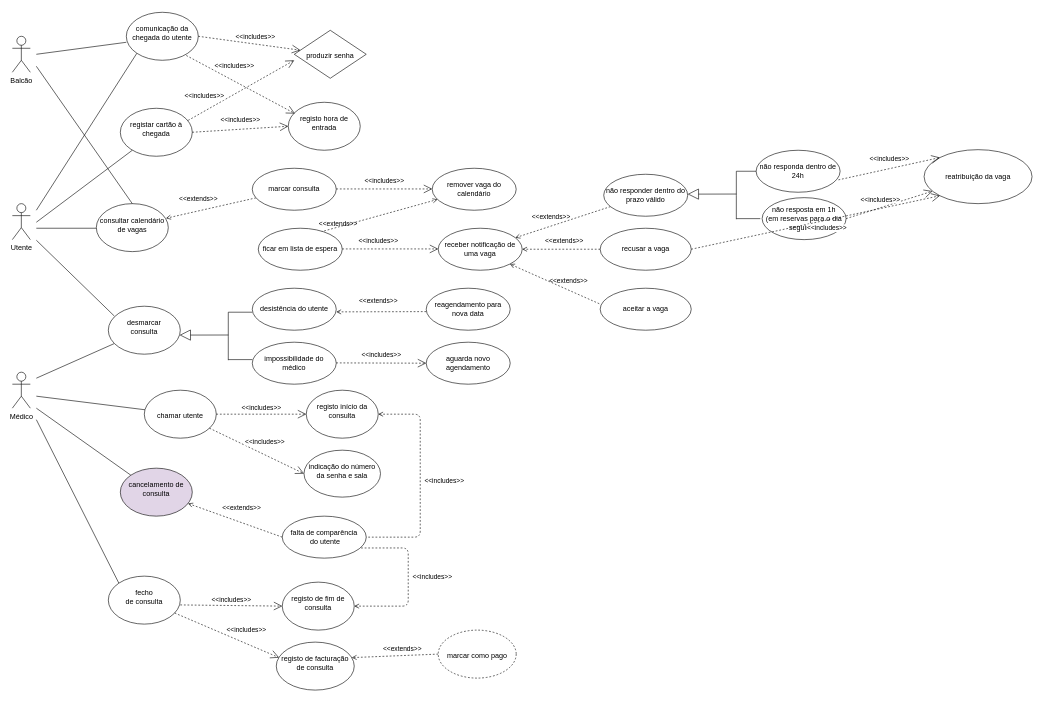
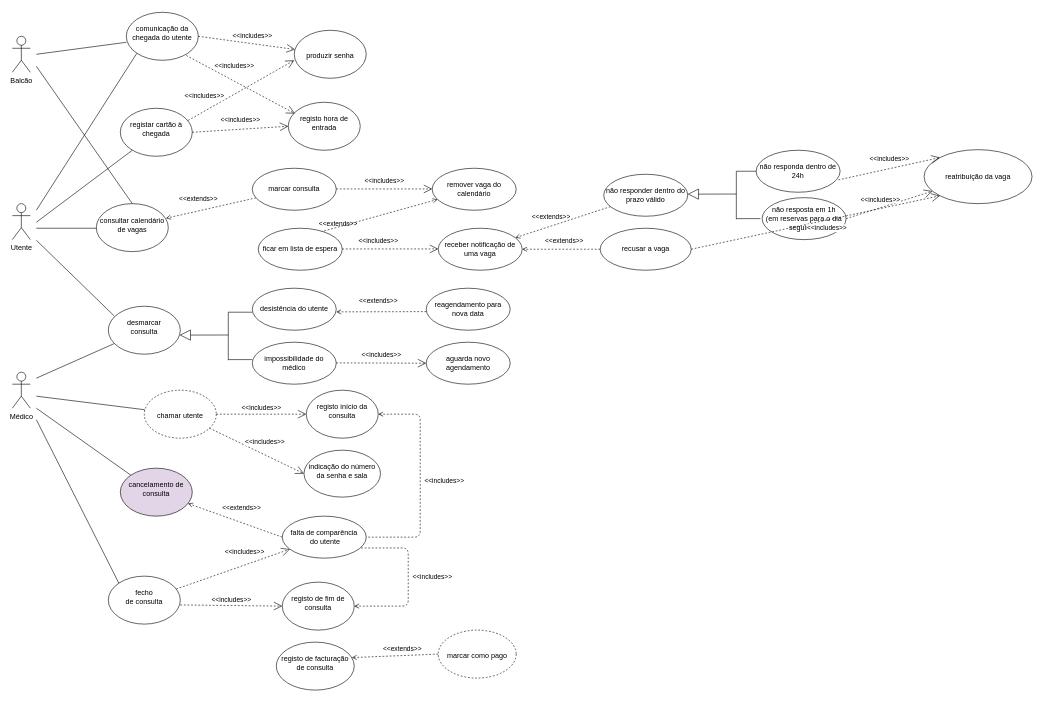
node "produzir senha": shape diamond -> ellipse
edge "aceitar a vaga" -> "receber notificação de uma vaga": removed, label "<<extends>>"
node "aceitar a vaga": removed
node "chamar utente": style solid -> dashed
edge "fecho de consulta" -> "registo de facturação de consulta": now "fecho de consulta" -> "falta de comparência do utente"
